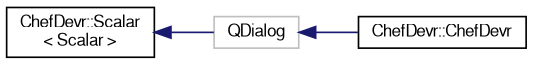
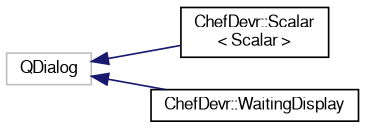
edge "QDialog" -> "ChefDevr::Scalar < Scalar >": reversed
node "ChefDevr::ChefDevr": label "ChefDevr::ChefDevr" -> "ChefDevr::WaitingDisplay"
